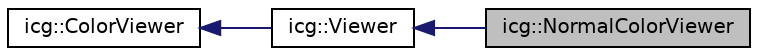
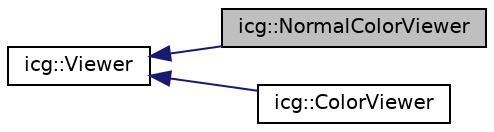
edge "icg::Viewer" -> "icg::ColorViewer": reversed
